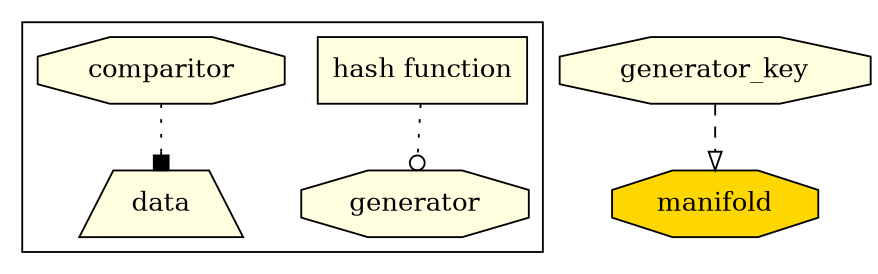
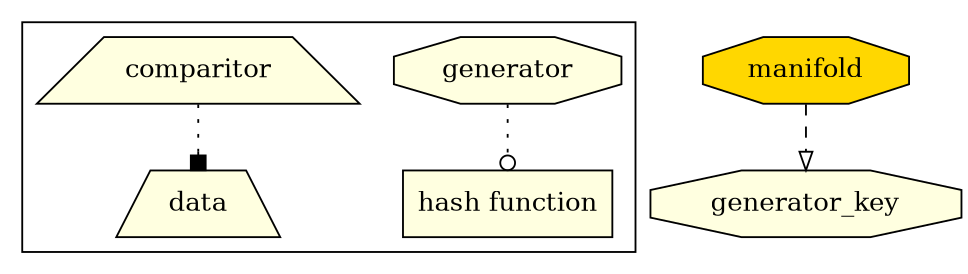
node "comparitor": shape octagon -> trapezium
edge "generator_key" -> "manifold": reversed
edge "hash function" -> "generator": reversed
